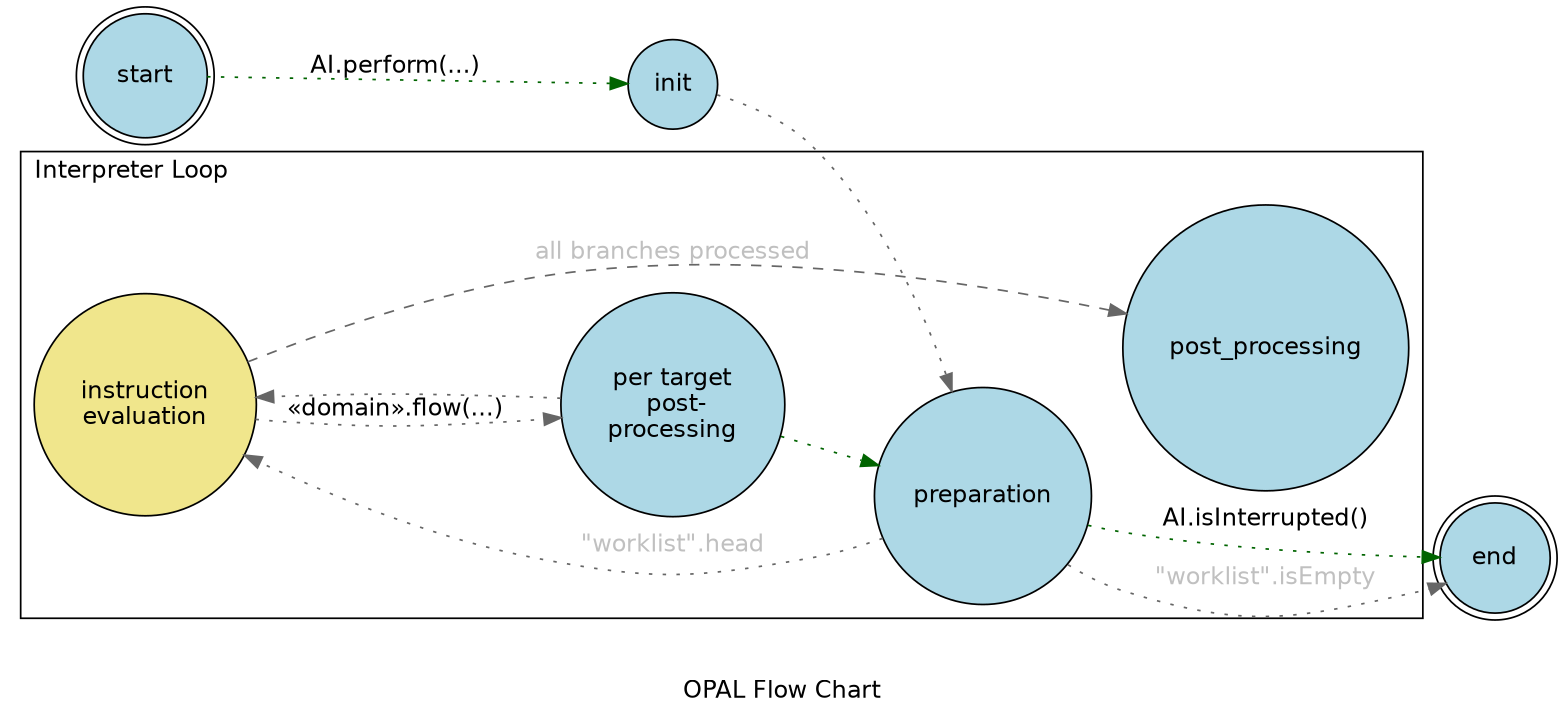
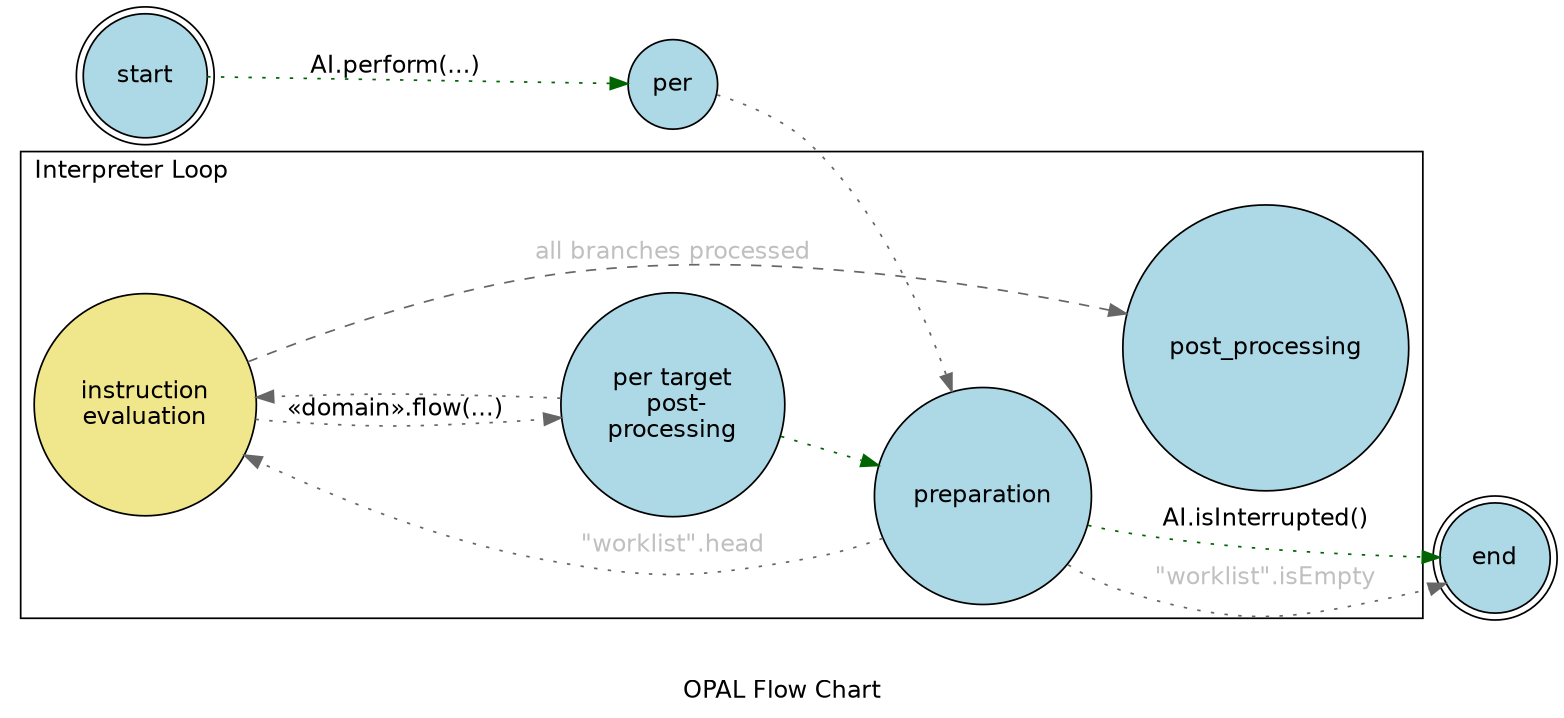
node "init": label "init" -> "per"
